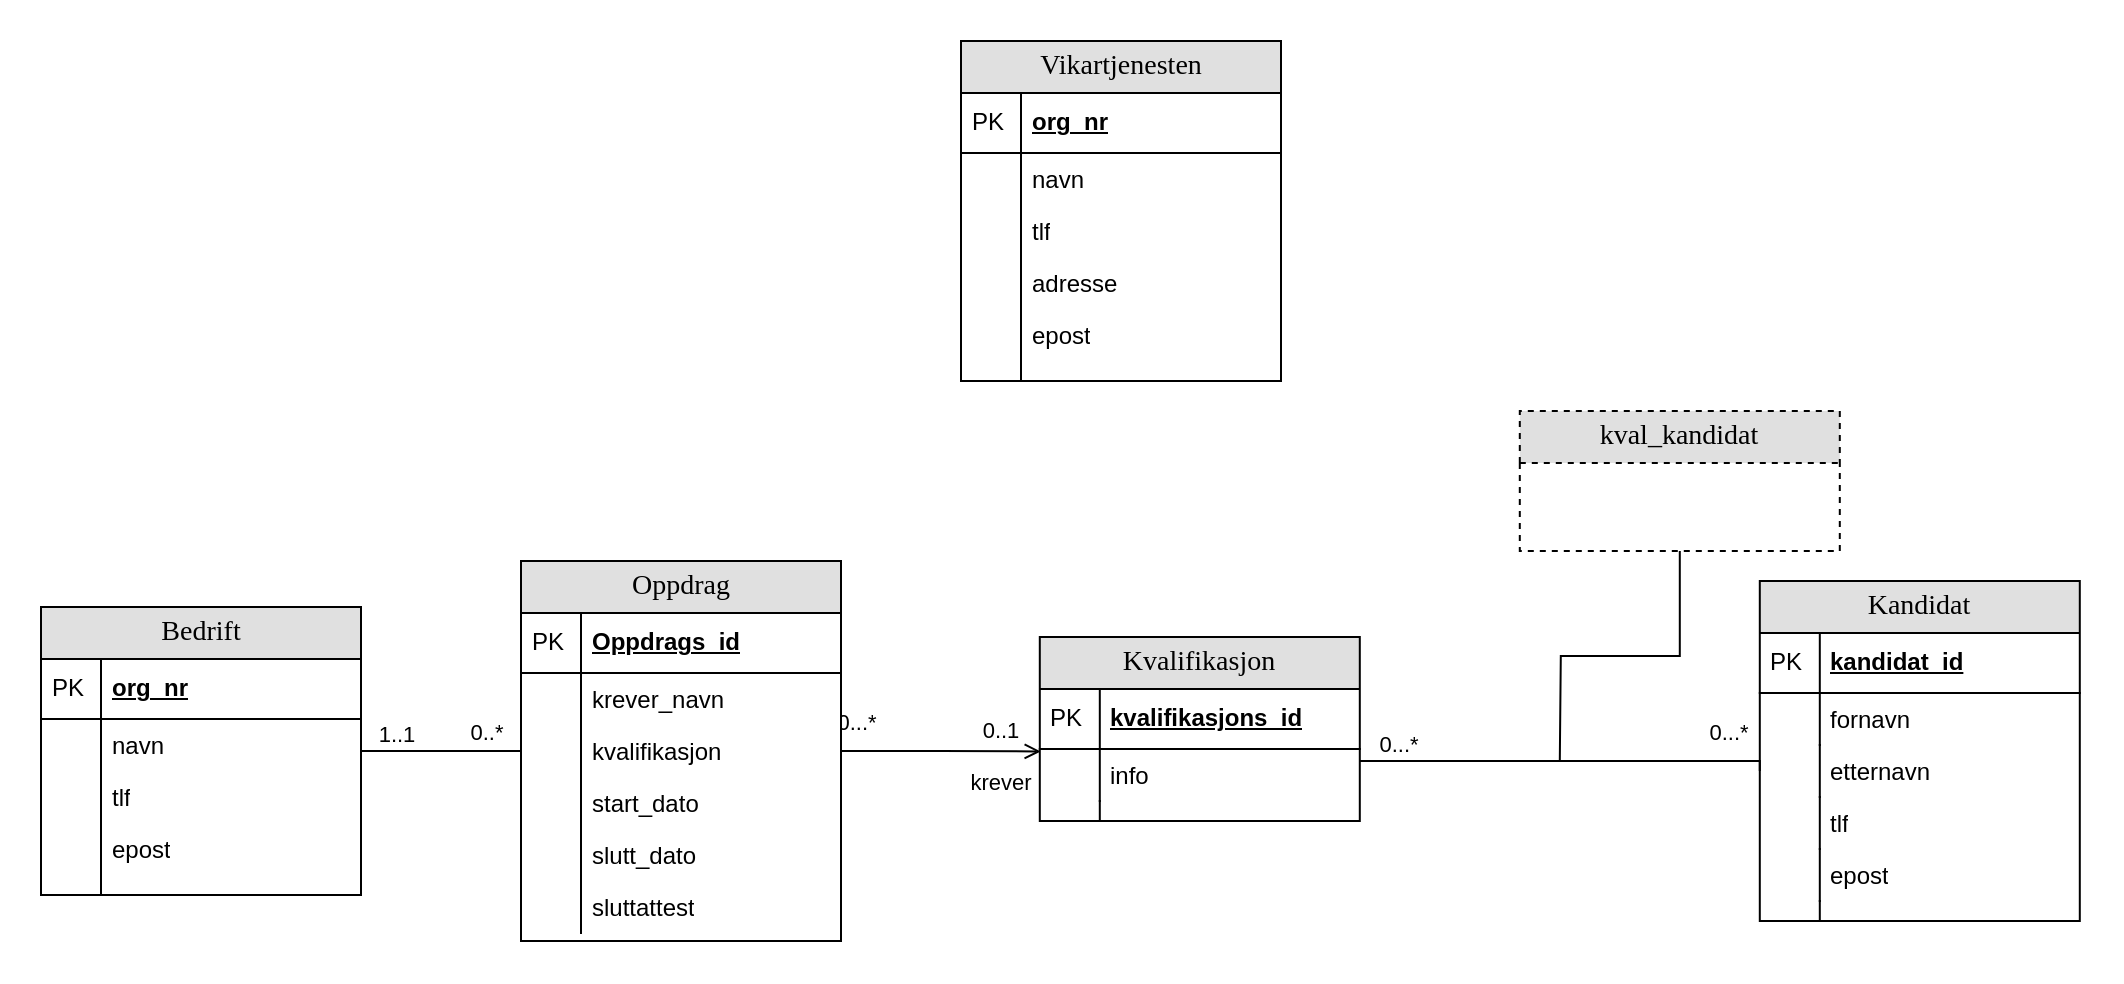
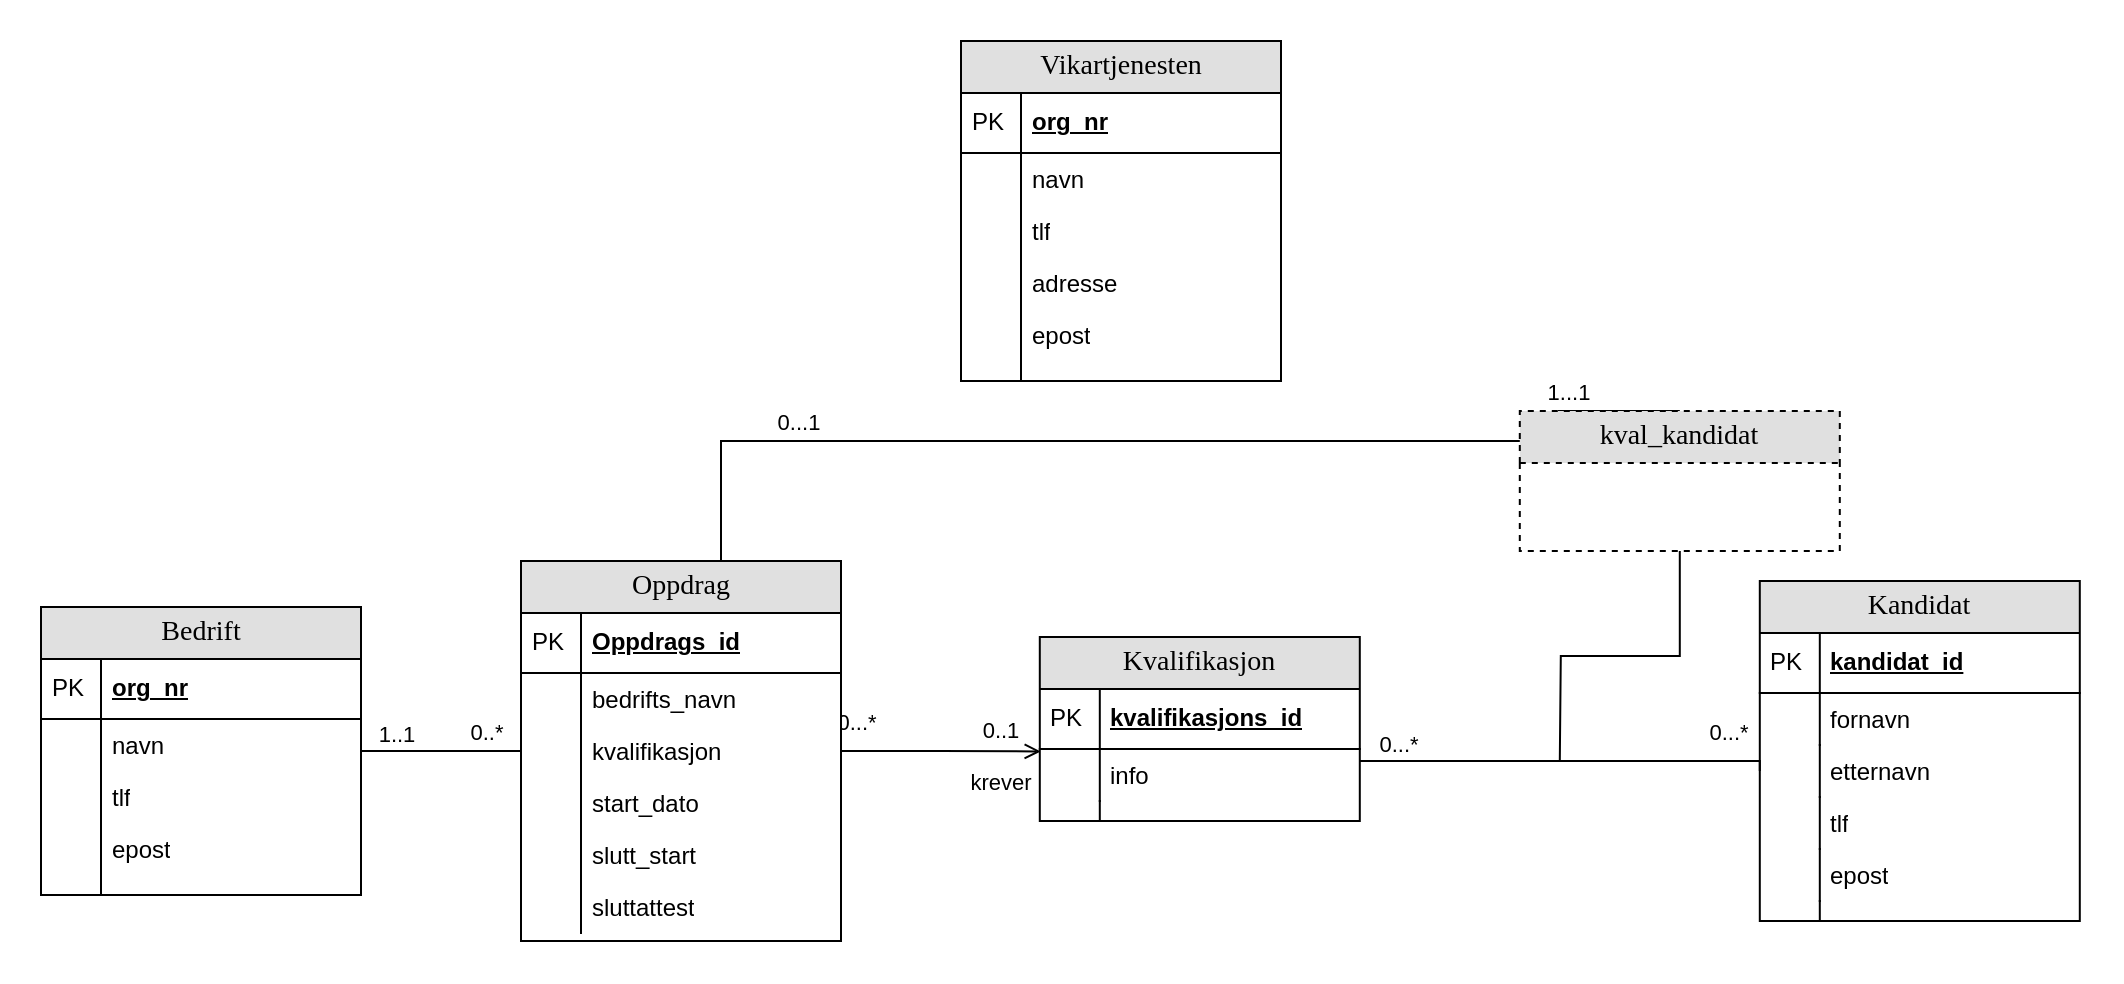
edge "kval_kandidat" -- "Oppdrag": added, labels "1...1", "0...1"
node "krever_navn": label "krever_navn" -> "bedrifts_navn"
node "slutt_dato": label "slutt_dato" -> "slutt_start"
